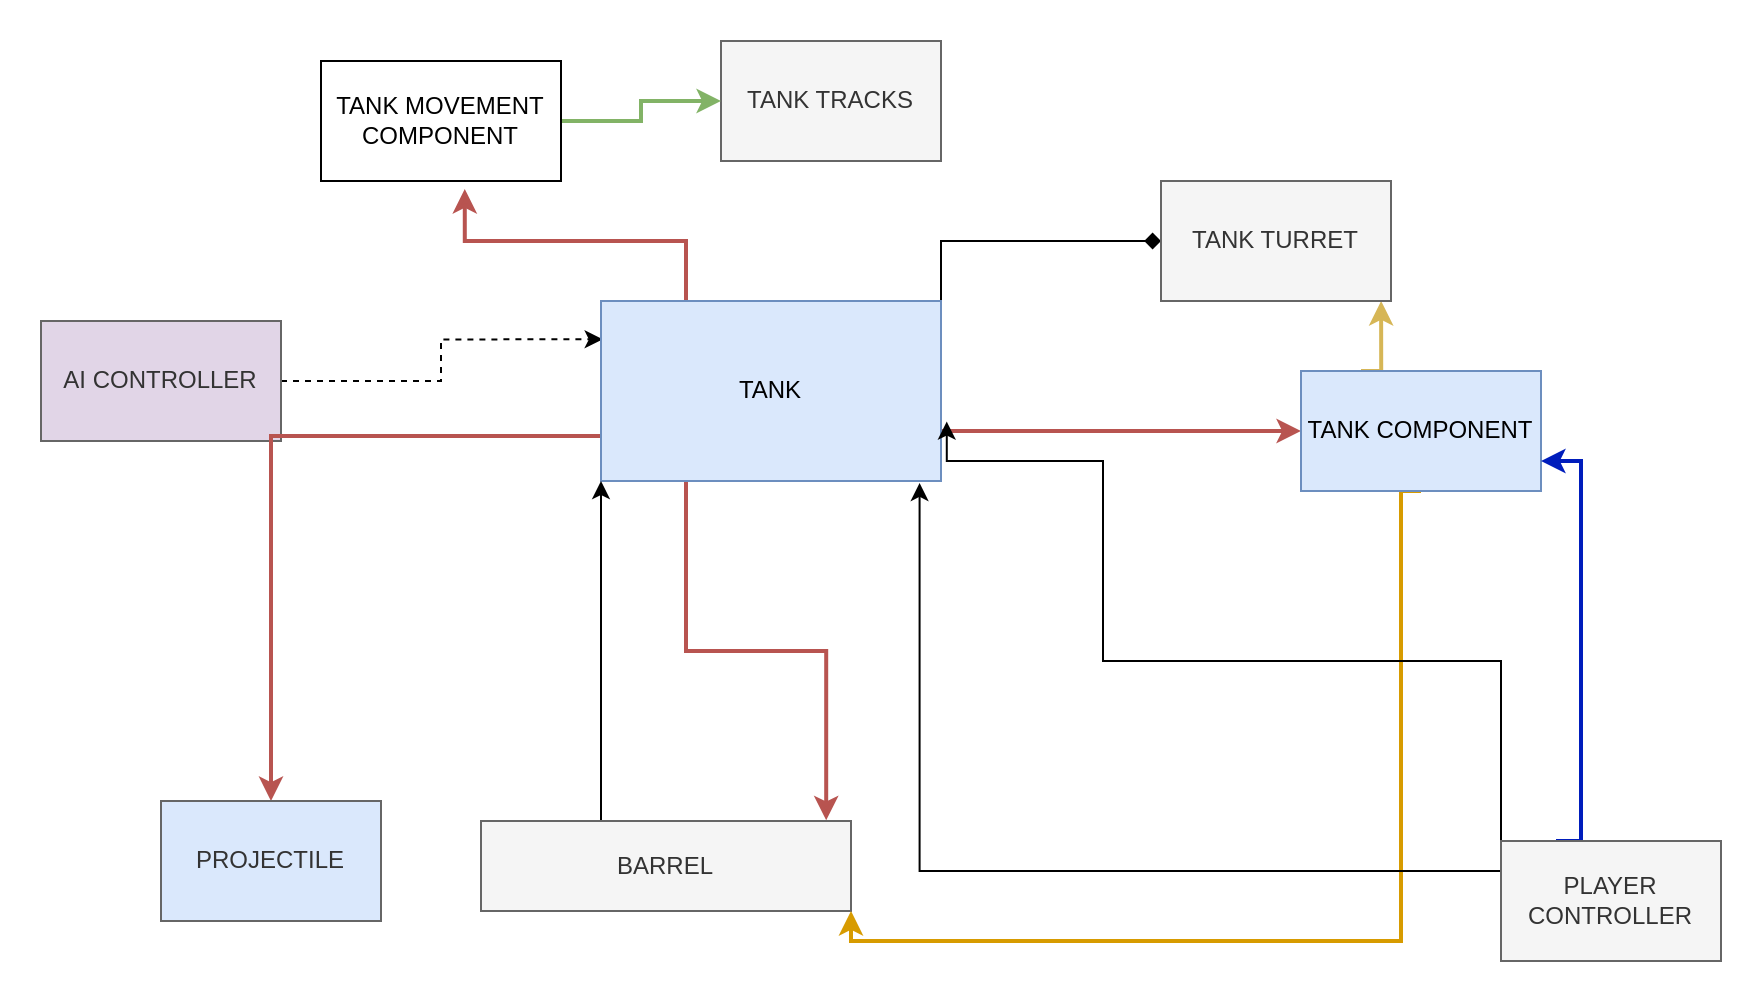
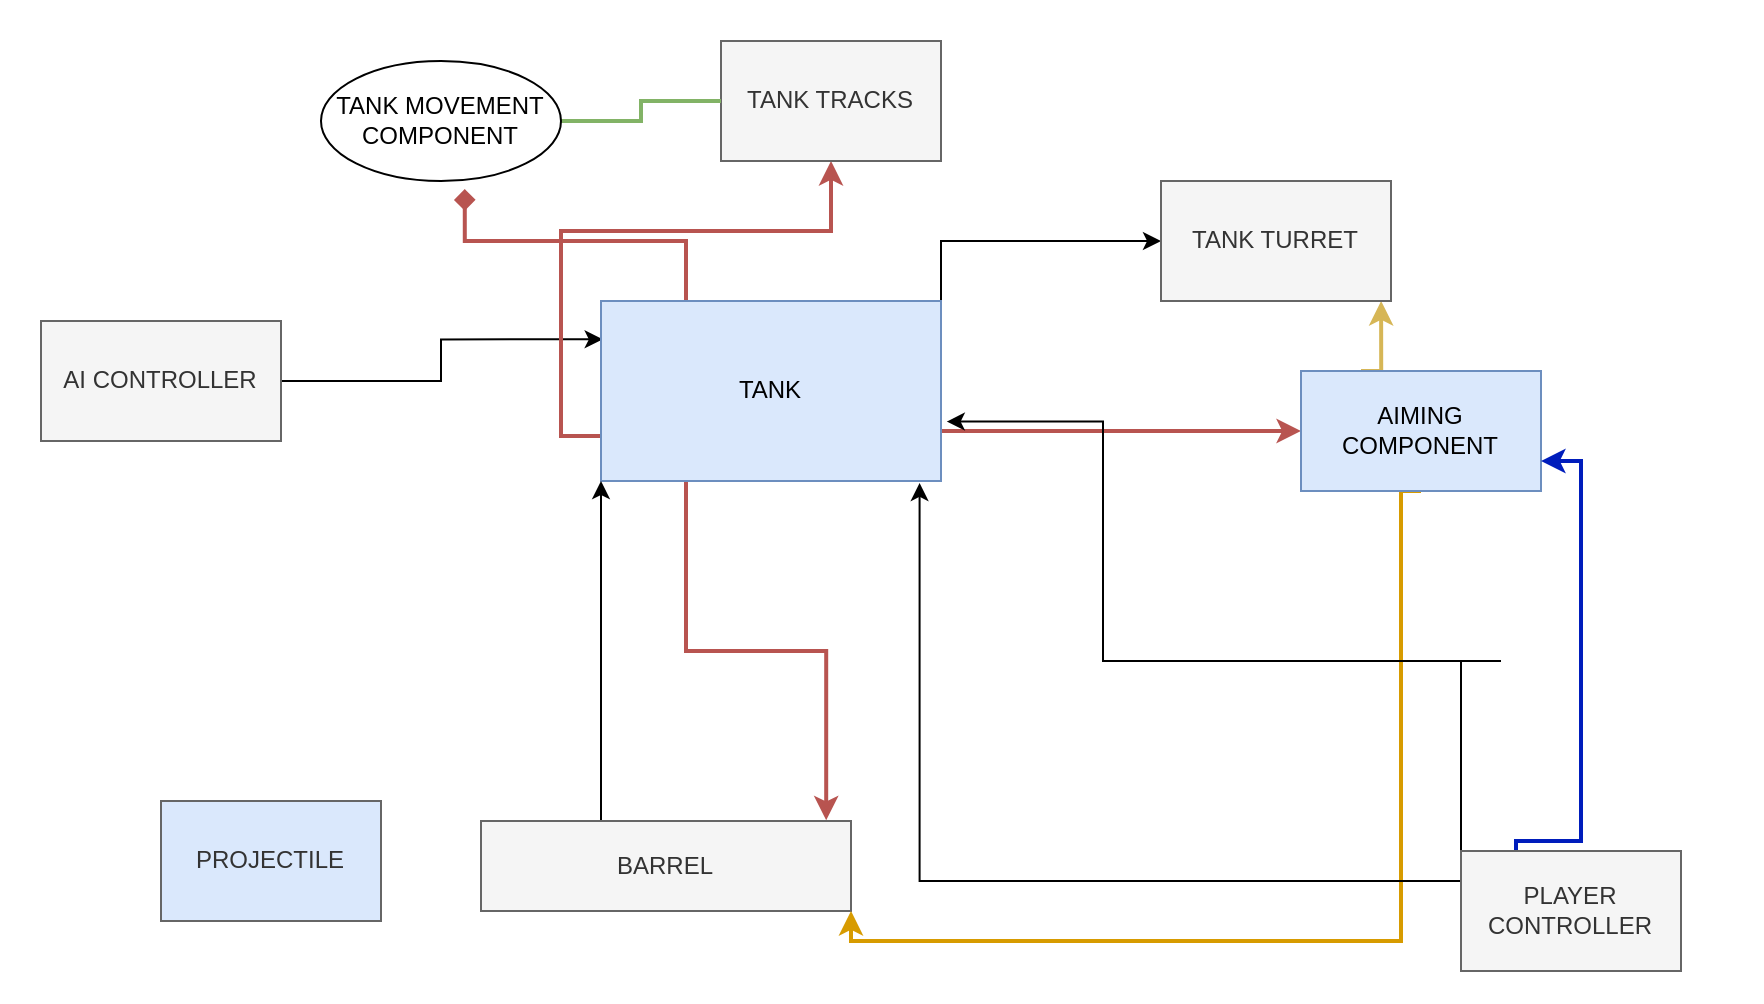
edge "TANK MOVEMENT COMPONENT" -> "TANK TRACKS": arrowhead classic -> none
node "TANK MOVEMENT COMPONENT": shape rectangle -> ellipse
edge "TANK" -> "TANK MOVEMENT COMPONENT": arrowhead classic -> diamond
edge "TANK" -> "TANK TURRET": arrowhead diamond -> classic
edge "AI CONTROLLER" -> "TANK": style dashed -> solid
node "AI CONTROLLER": fillcolor #e1d5e7 -> #f5f5f5
node "TANK COMPONENT": label "TANK COMPONENT" -> "AIMING COMPONENT"
edge "TANK" -> "PROJECTILE": now "TANK" -> "TANK TRACKS"
node "PLAYER CONTROLLER": moved (1611, 901) -> (1571, 911)
